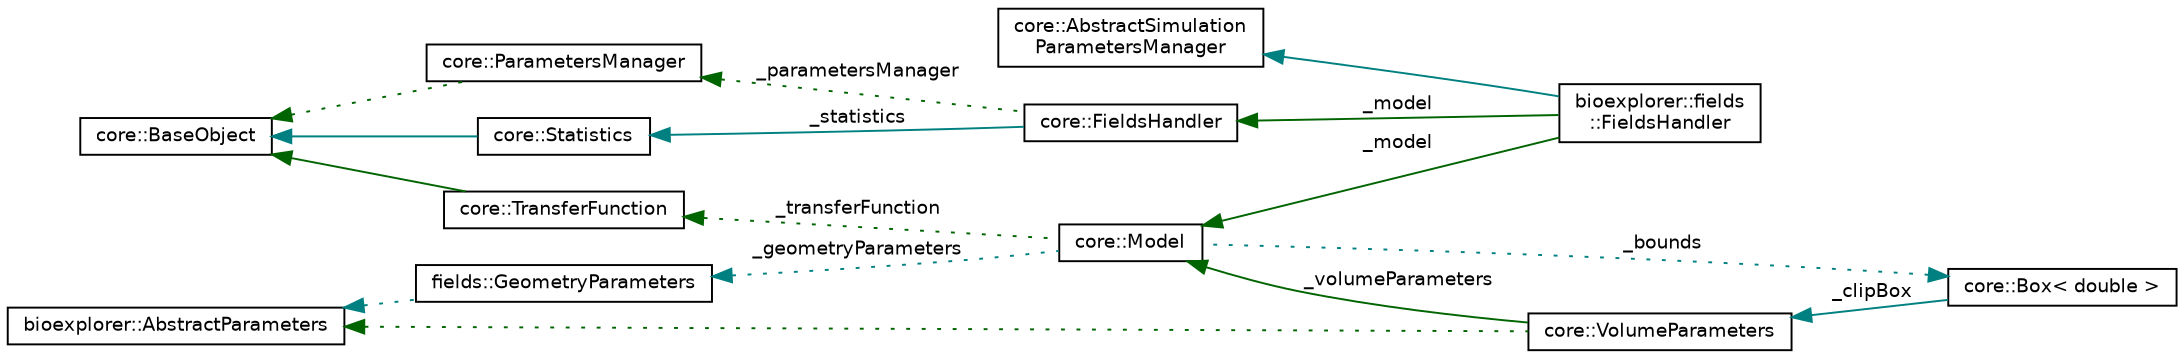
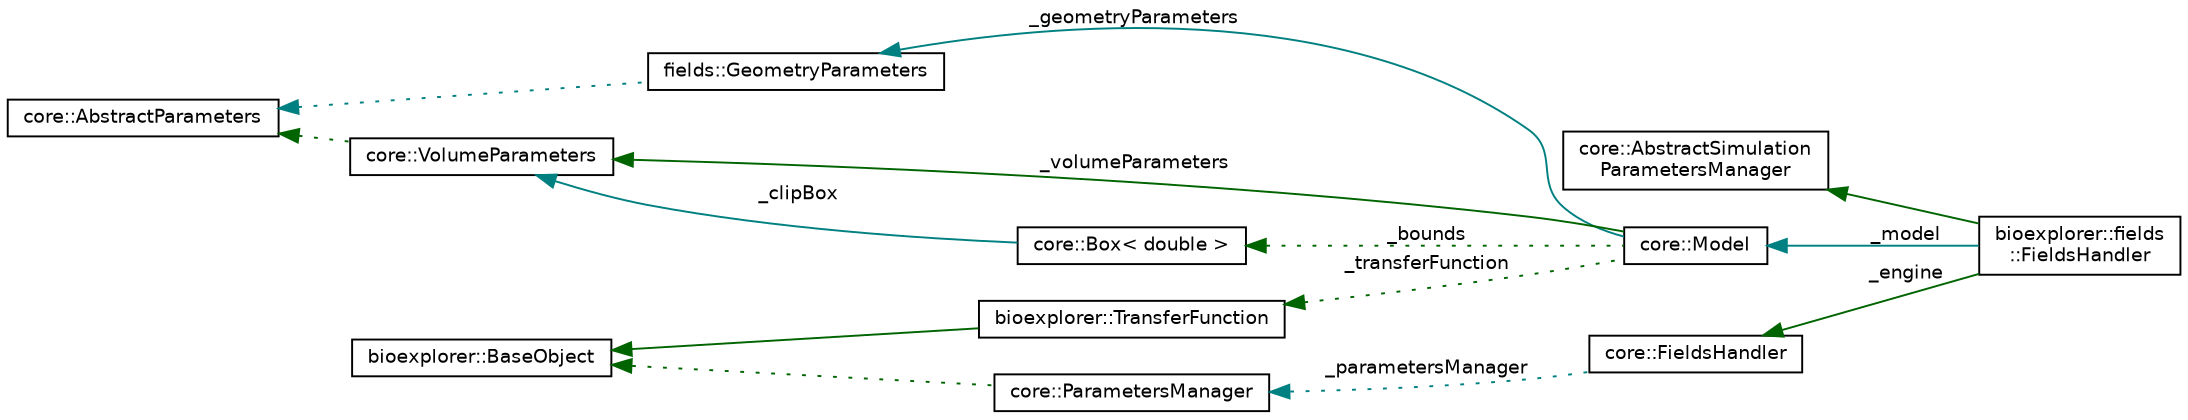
edge "bioexplorer::fields ::FieldsHandler" -> "core::AbstractSimulation ParametersManager": color teal -> darkgreen
edge "core::FieldsHandler" -> "core::ParametersManager": color darkgreen -> teal
edge "bioexplorer::fields ::FieldsHandler" -> "core::FieldsHandler": label " _model" -> " _engine"
node "core::BaseObject": label "core::BaseObject" -> "bioexplorer::BaseObject"
node "core::Statistics": removed
edge "bioexplorer::fields ::FieldsHandler" -> "core::Model": color darkgreen -> teal
node "core::TransferFunction": label "core::TransferFunction" -> "bioexplorer::TransferFunction"
edge "core::Model" -> "core::Box< double >": color teal -> darkgreen
edge "core::Model" -> "fields::GeometryParameters": style dotted -> solid
edge "core::VolumeParameters" -> "core::Model": reversed
node "bioexplorer::AbstractParameters": label "bioexplorer::AbstractParameters" -> "core::AbstractParameters"
